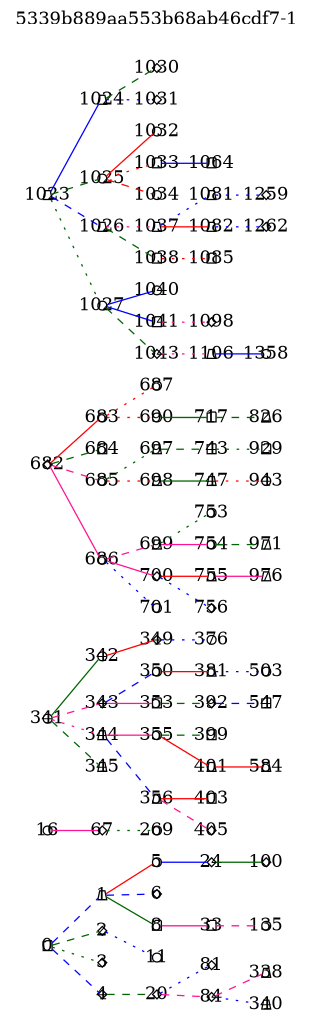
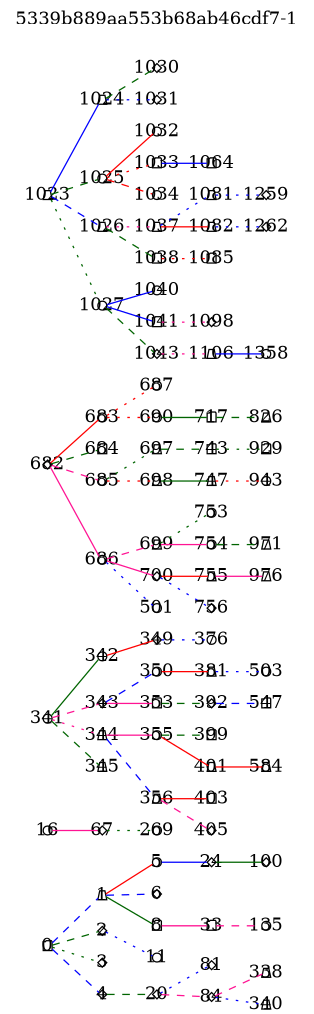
node "701": label "701" -> "501"
